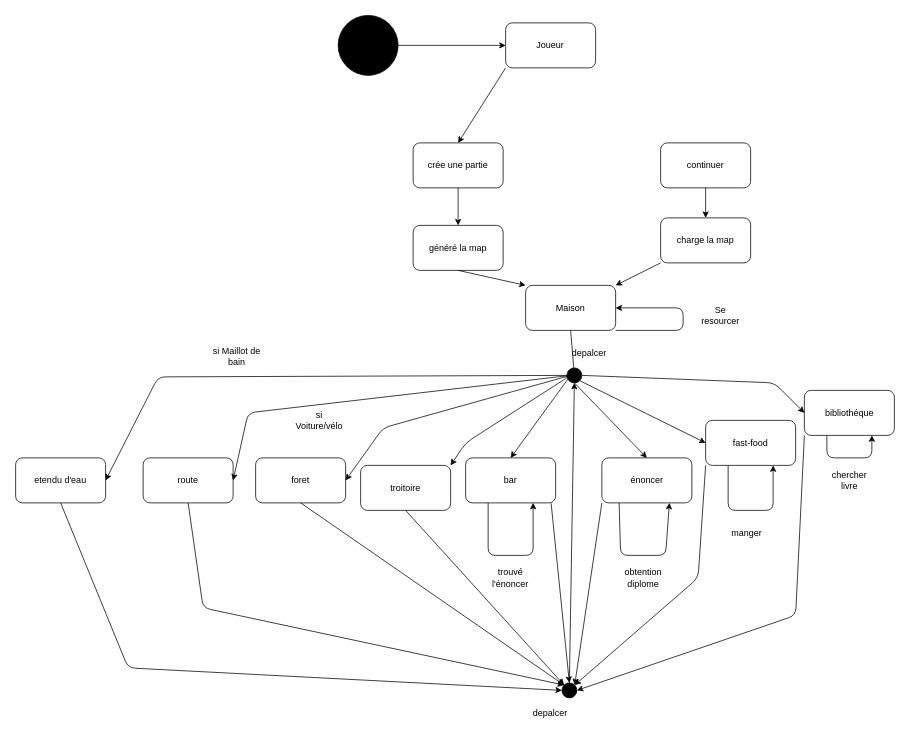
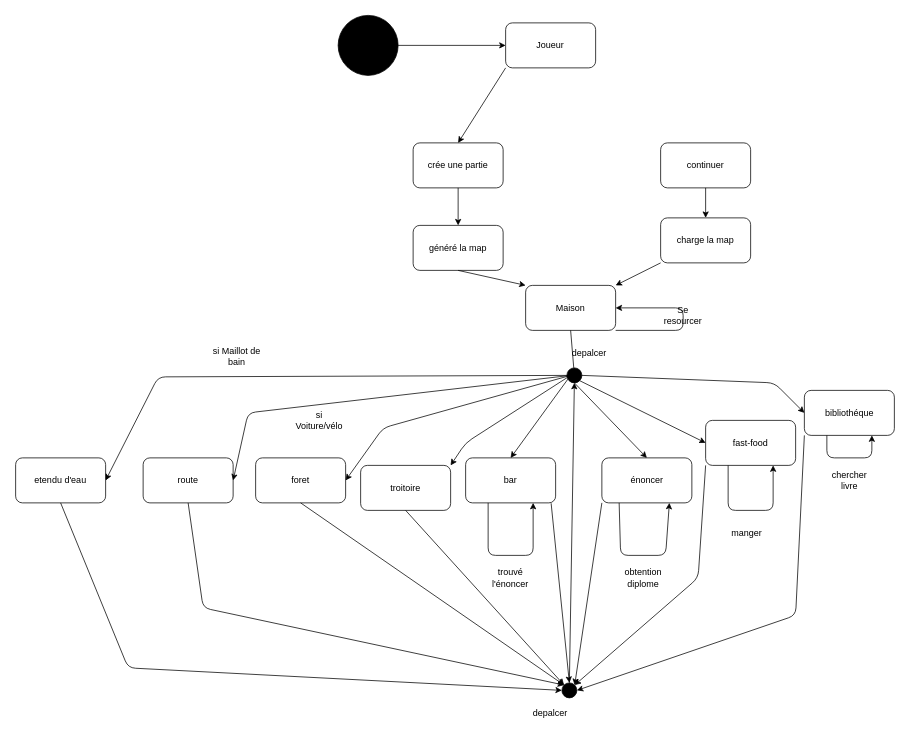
node "Se resourcer": moved (720, 315) -> (683, 315)
